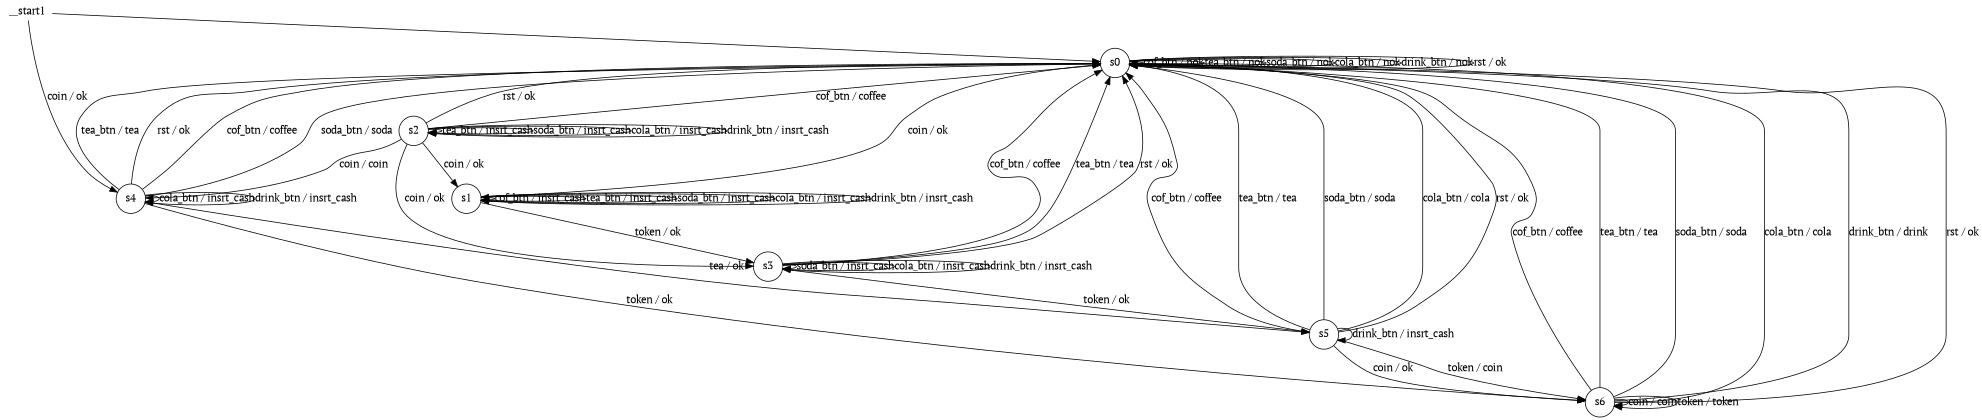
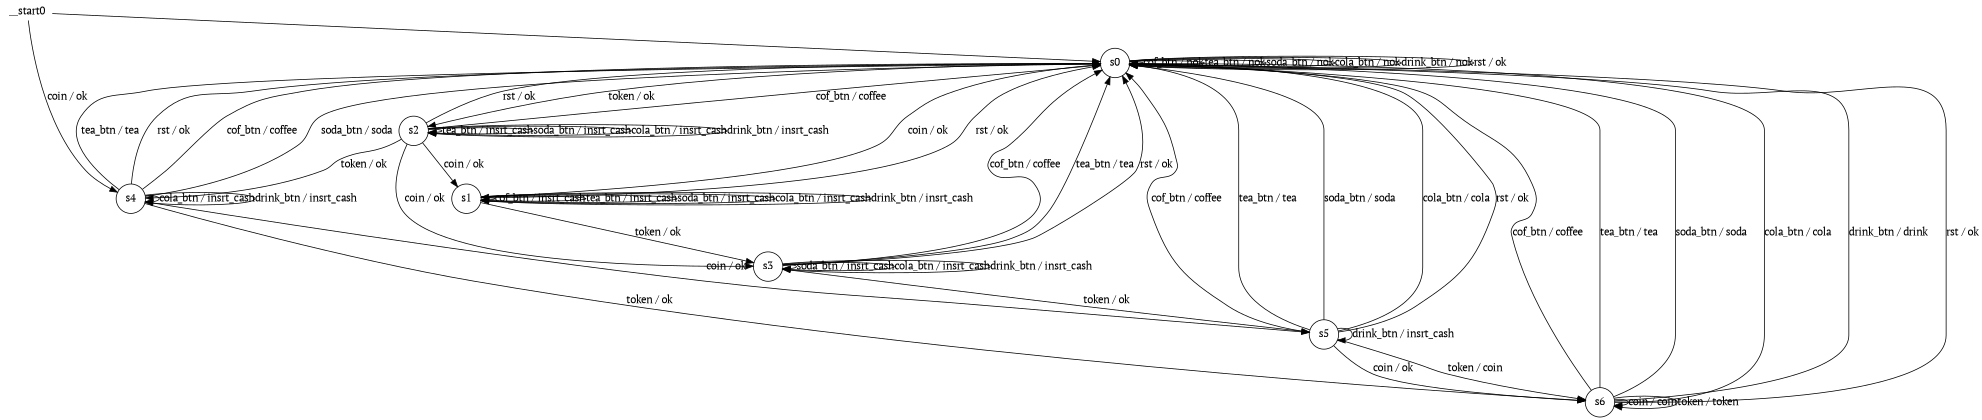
node "__start1": label "__start1" -> "__start0"
edge "s0" -> "s2": added, label "token / ok"
edge "s2" -> "s4": label "coin / coin" -> "token / ok"
edge "s1" -> "s0": added, label "rst / ok"
edge "s4" -> "s5": label "tea / ok" -> "coin / ok"
